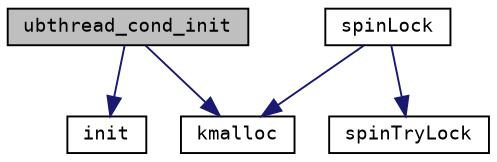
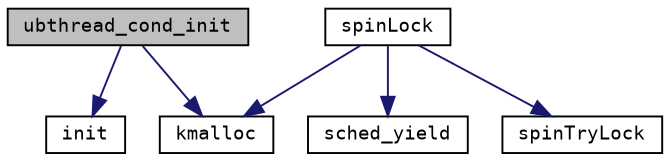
node "sched_yield": added
